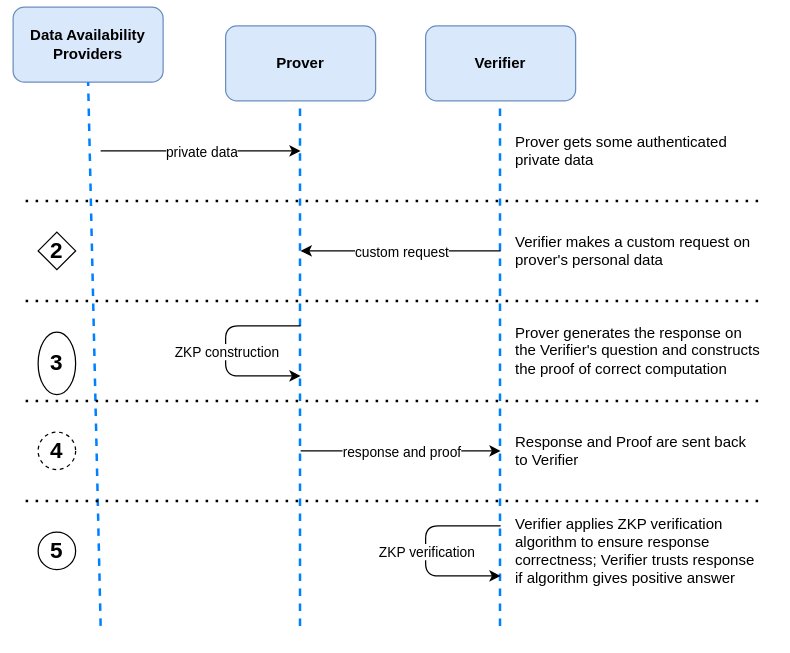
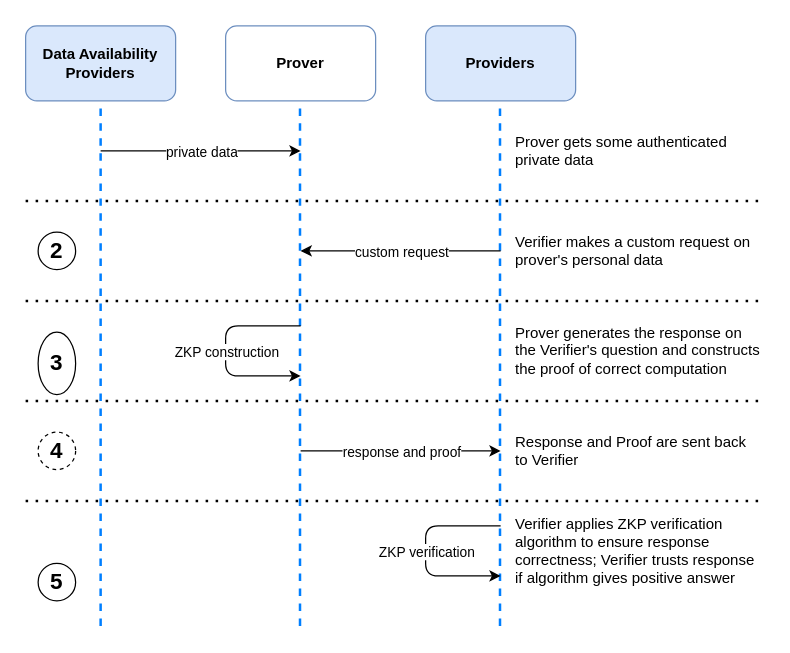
node "Data Availability Providers": moved (88, 44) -> (101, 63)
node "Prover": fillcolor #dae8fc -> #ffffff
node "Verifier": label "Verifier" -> "Providers"
node "2": shape diamond -> ellipse
node "5": moved (57, 551) -> (57, 582)
